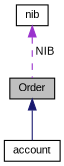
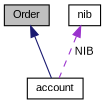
edge "Order" -> "nib": now "account" -> "nib"
